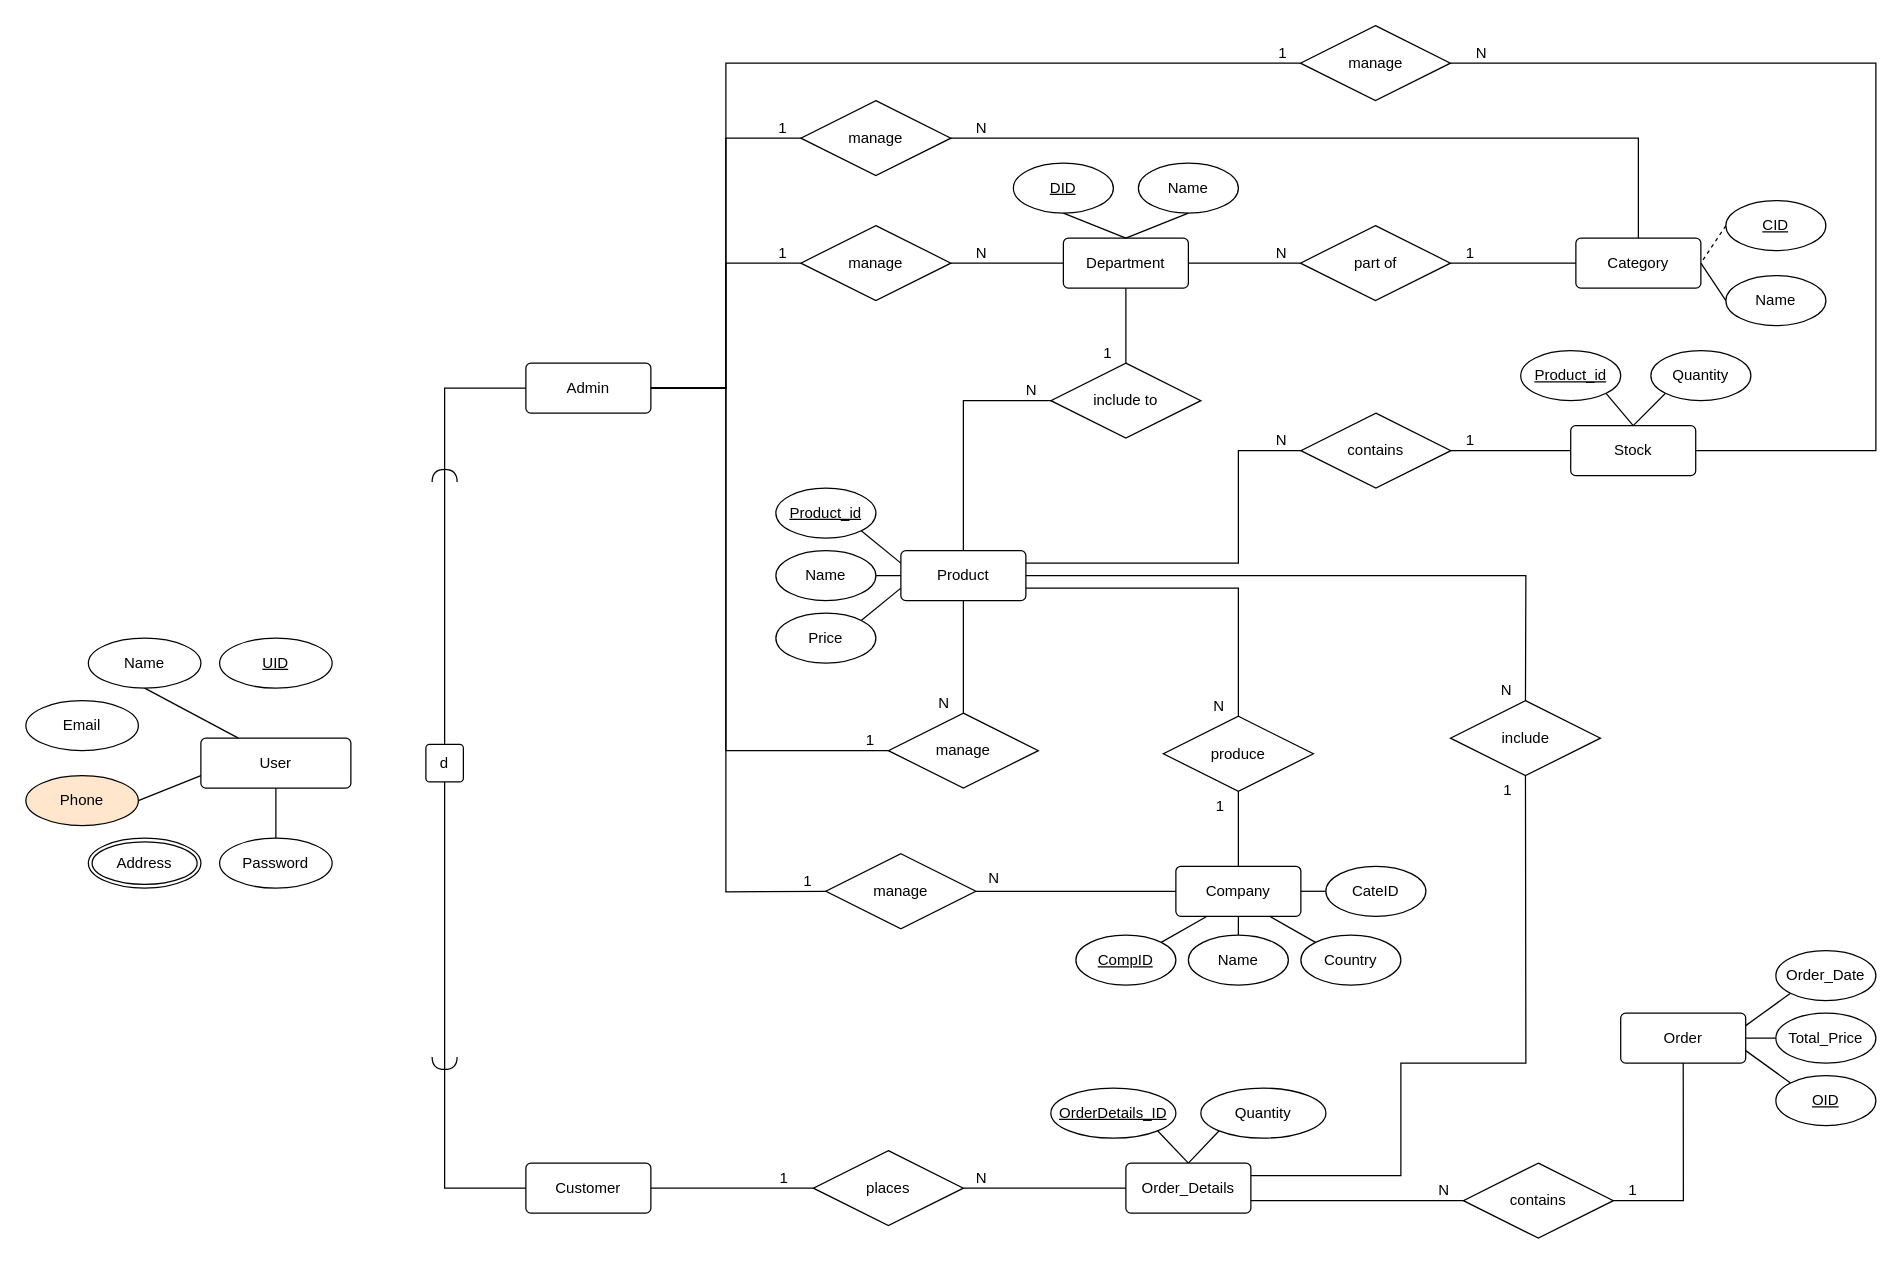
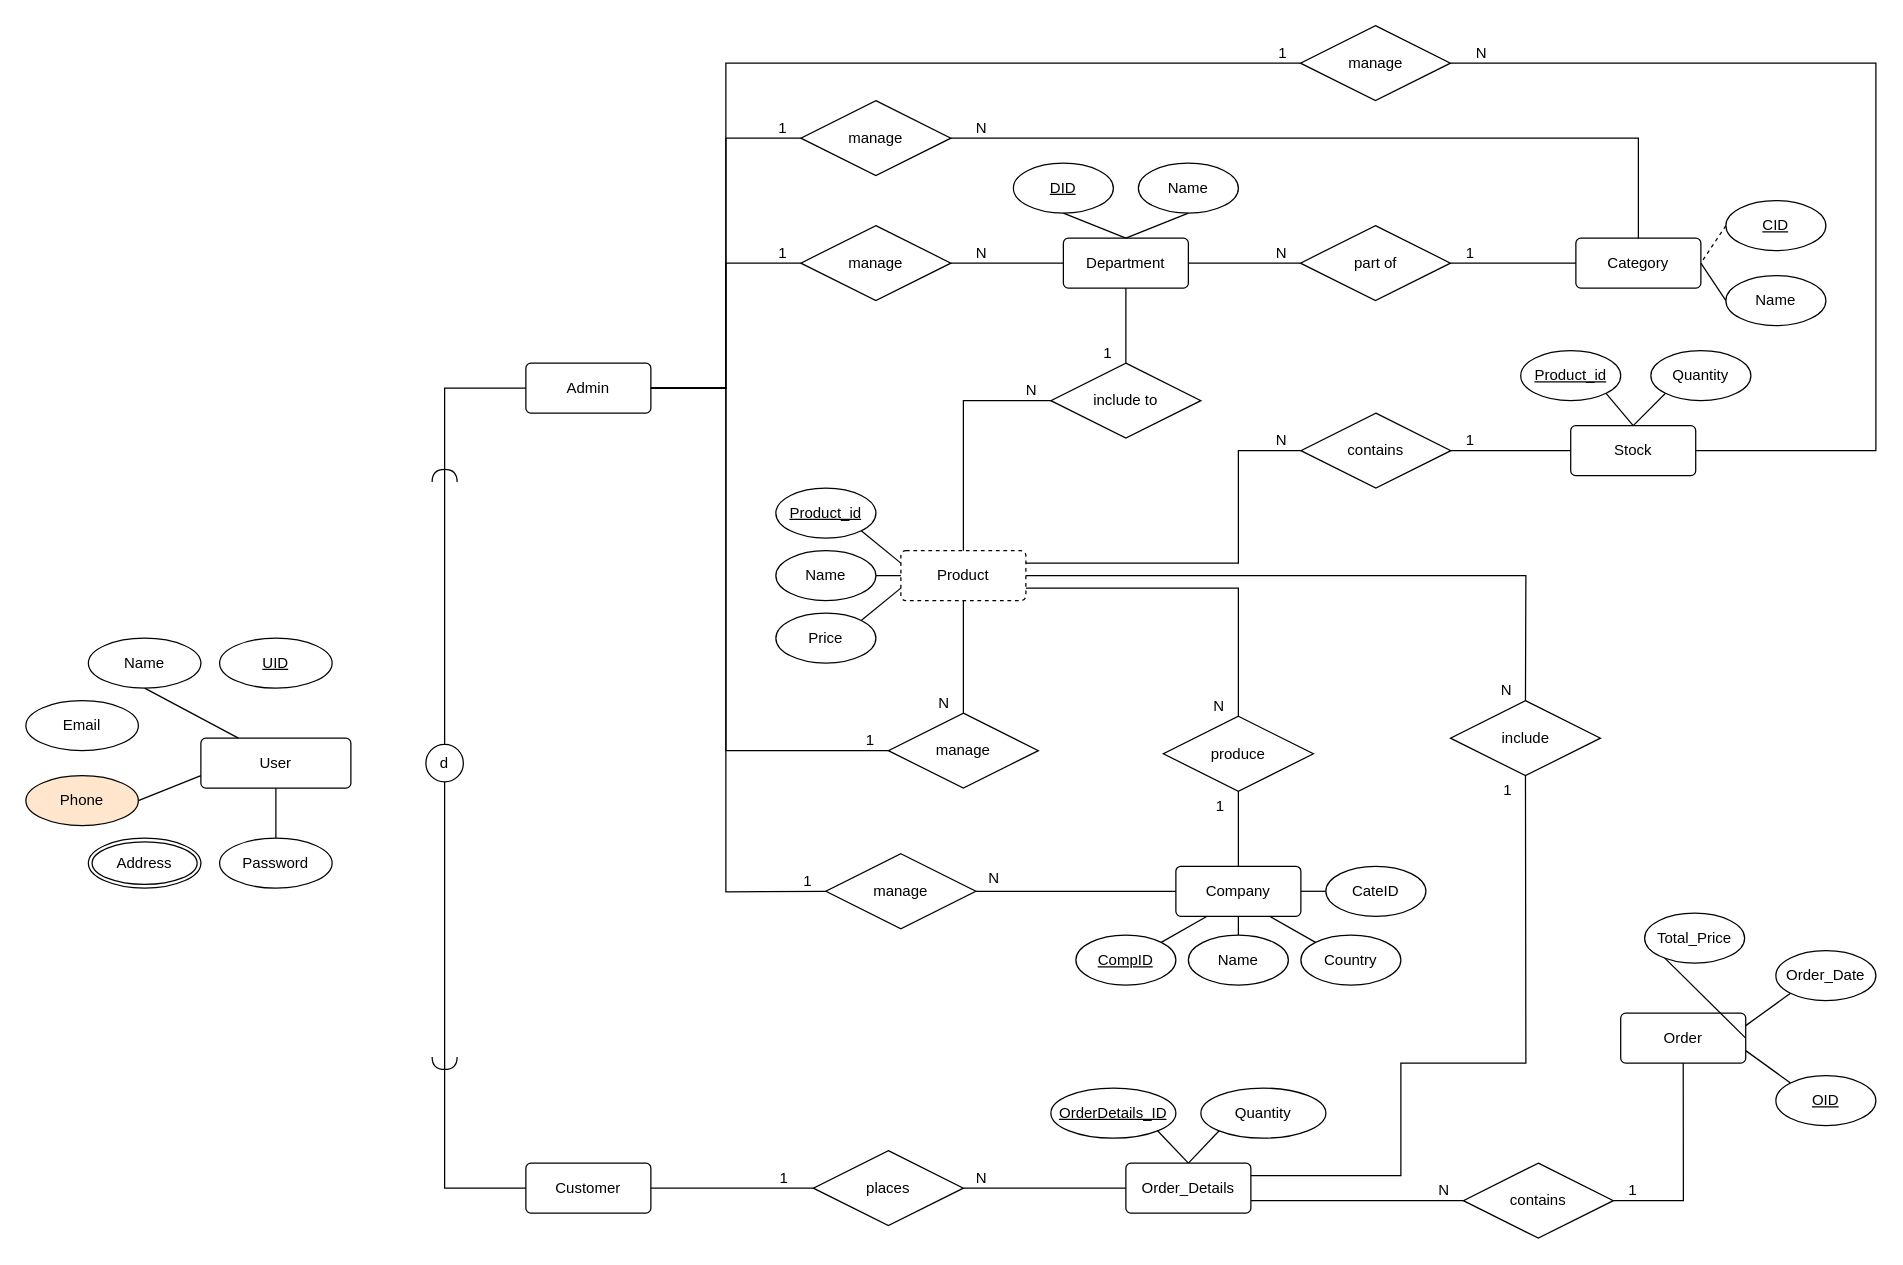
node "Product": style solid -> dashed
node "d": shape rounded rectangle -> ellipse
node "Total_Price": moved (1826, 1038) -> (1694, 938)
